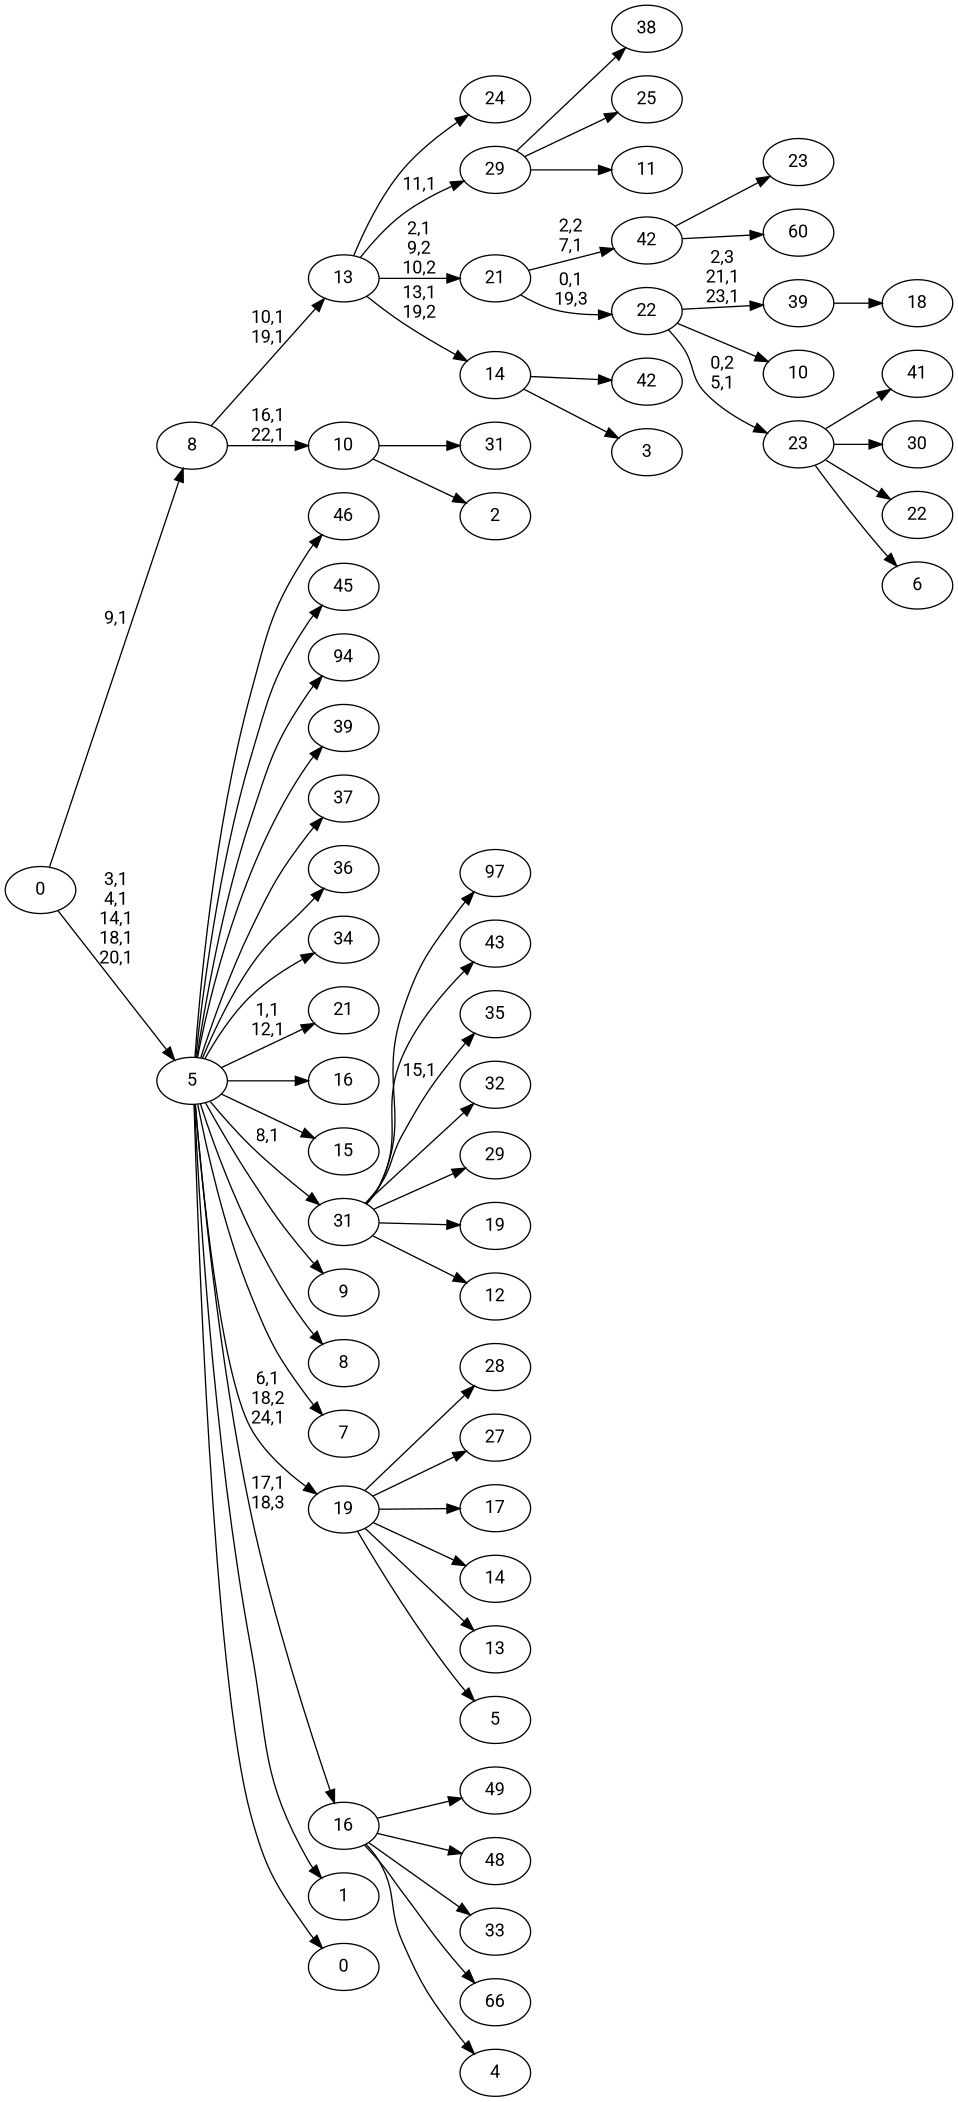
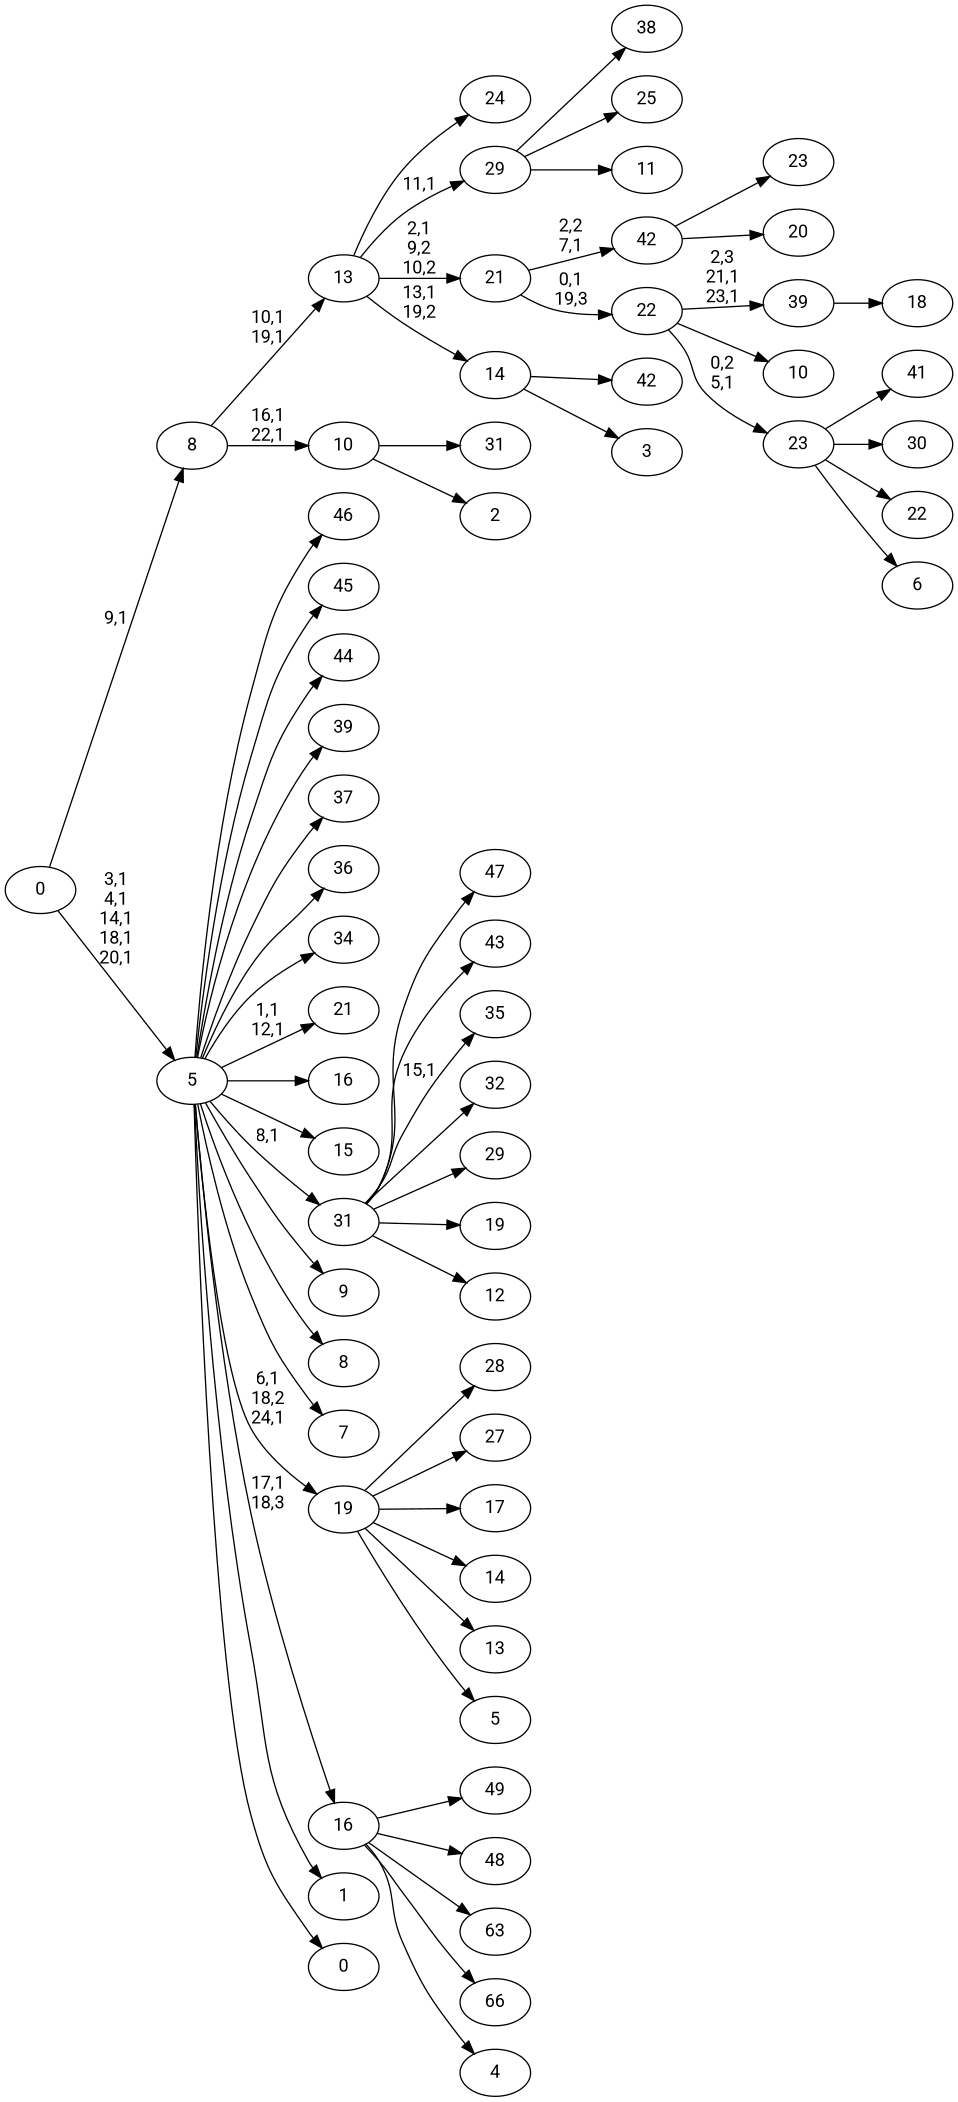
node "60": label "60" -> "20"
node "94": label "94" -> "44"
node "97": label "97" -> "47"
node "33": label "33" -> "63"
